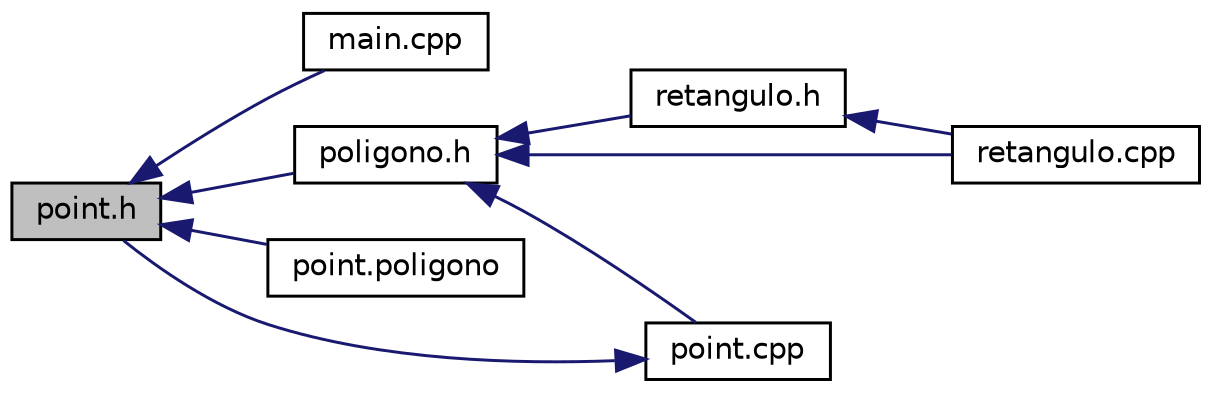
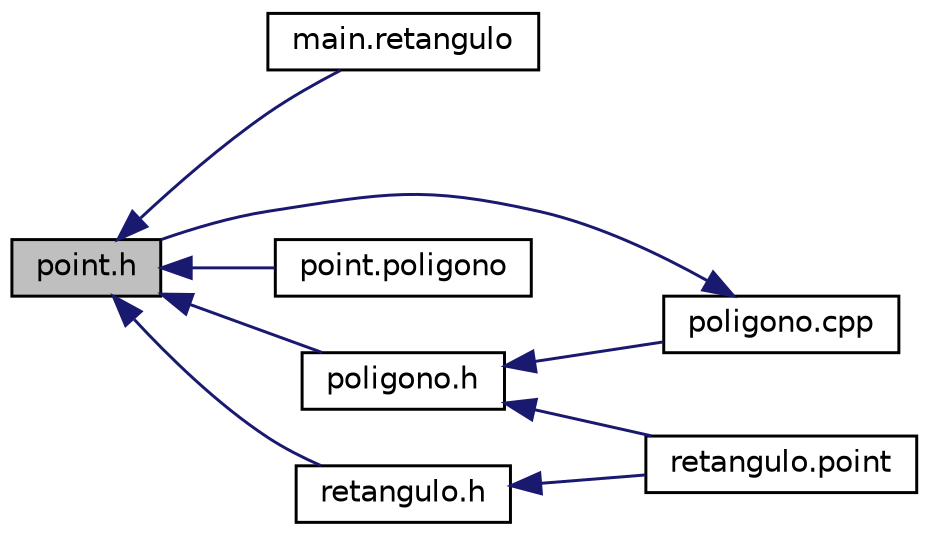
node "main.cpp": label "main.cpp" -> "main.retangulo"
edge "retangulo.h" -> "poligono.h": now "retangulo.h" -> "point.h"
node "retangulo.cpp": label "retangulo.cpp" -> "retangulo.point"
node "point.cpp": label "point.cpp" -> "poligono.cpp"
